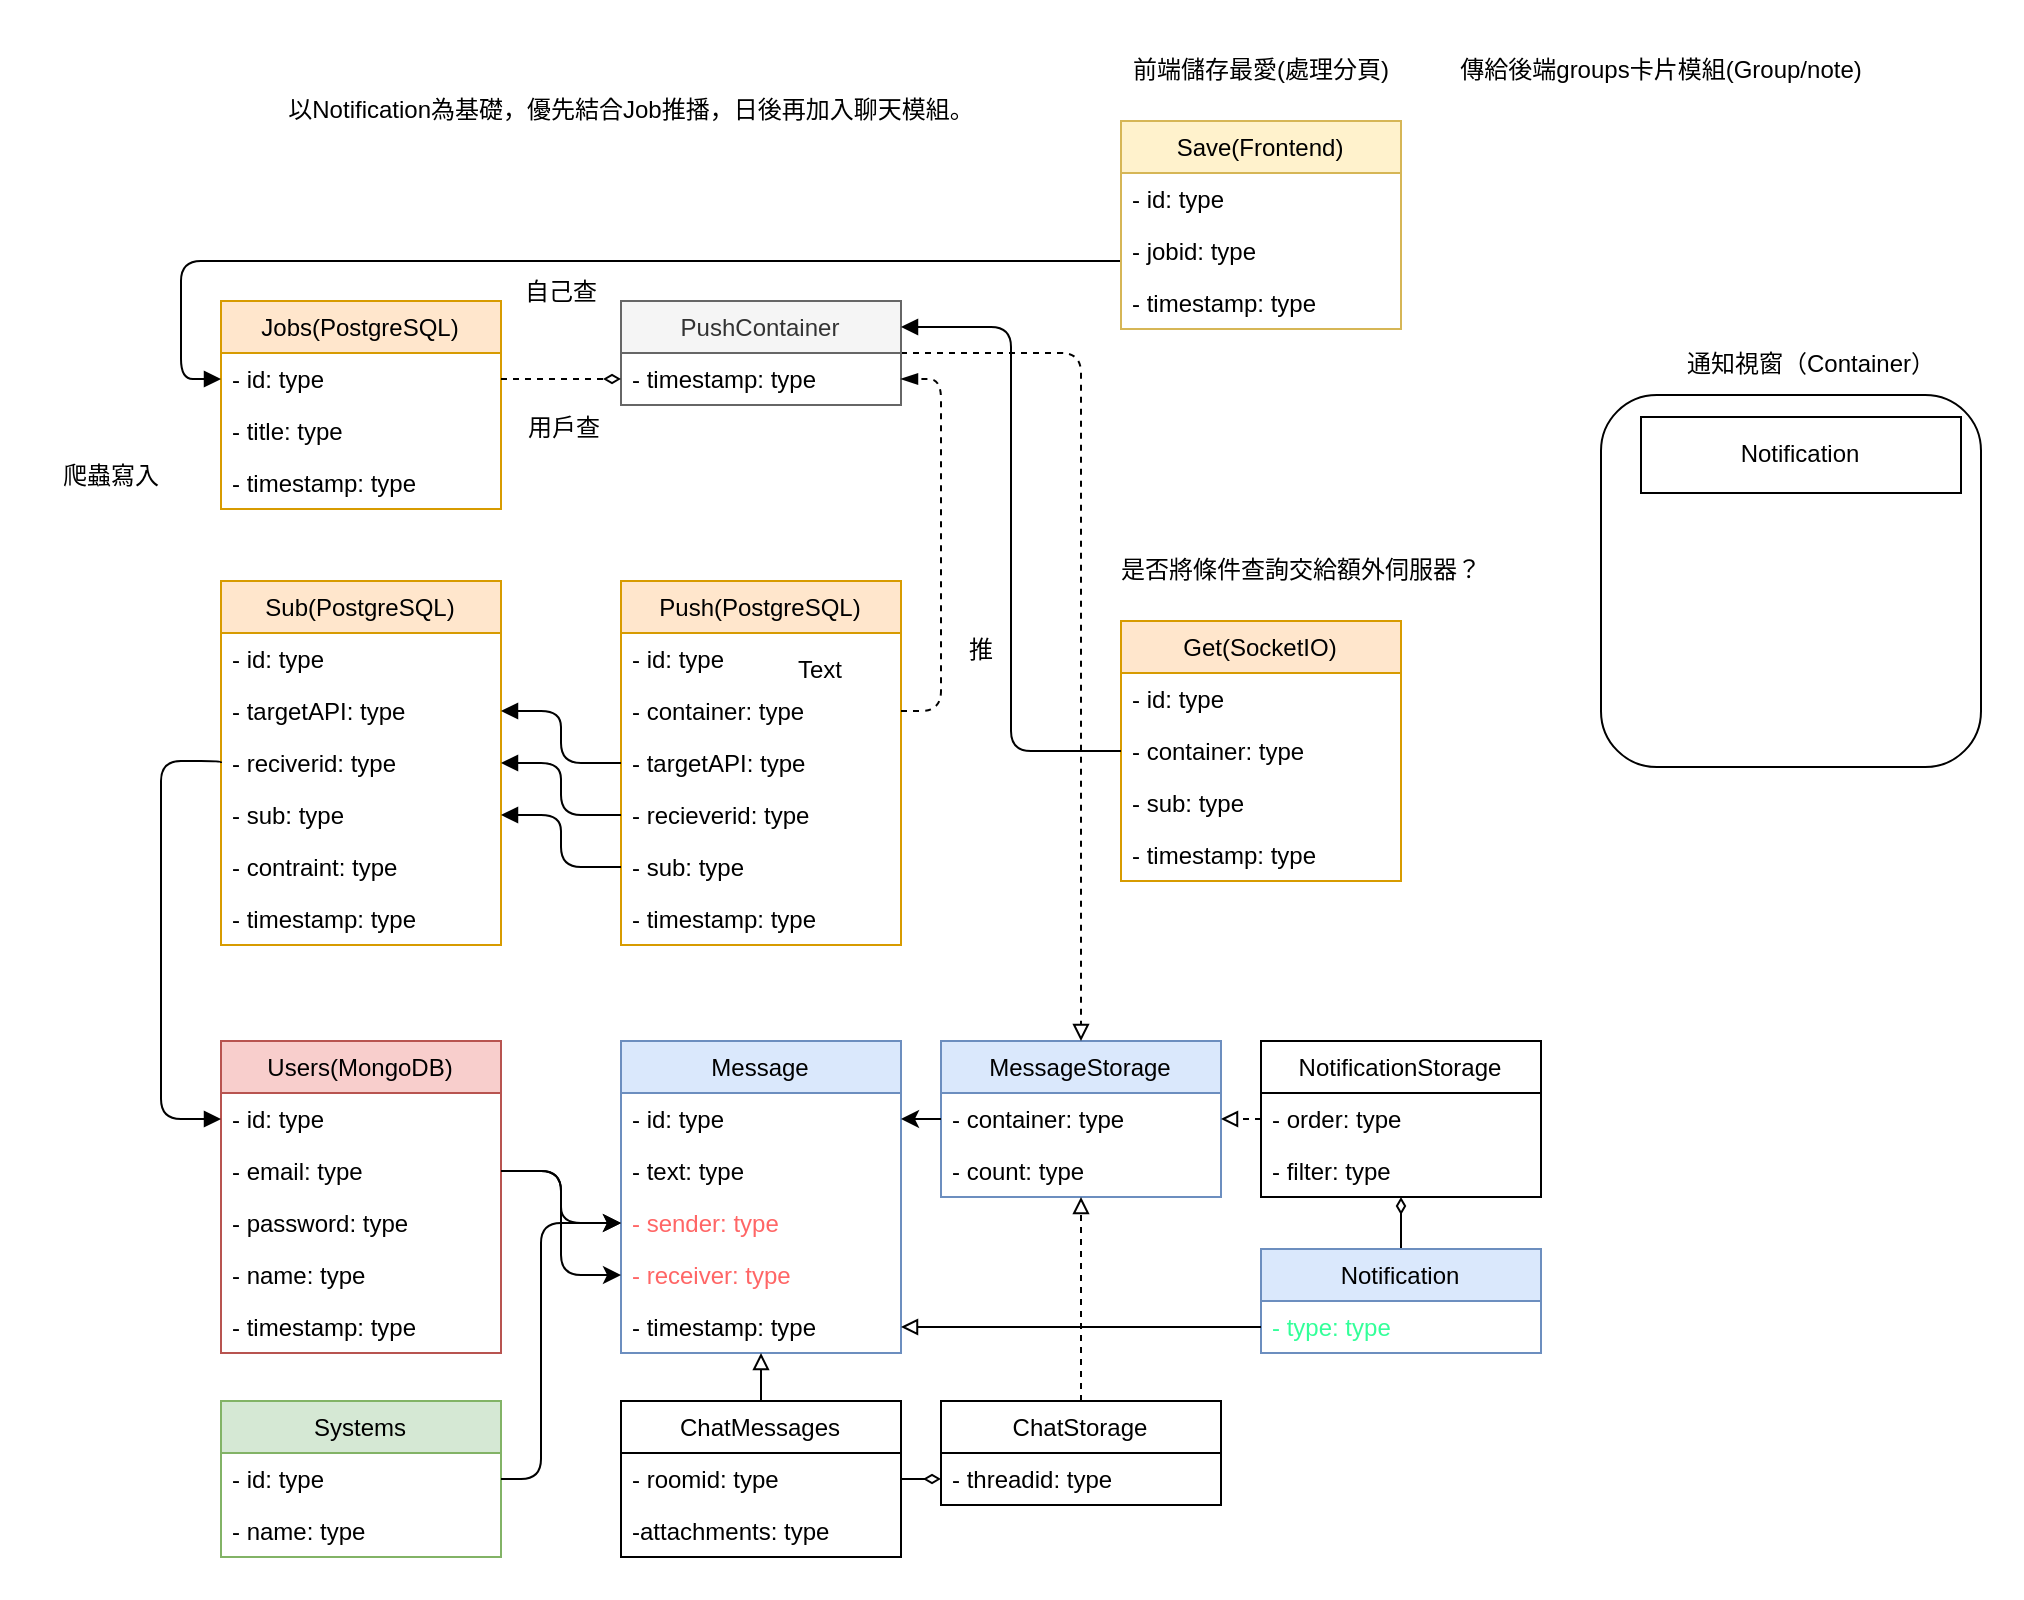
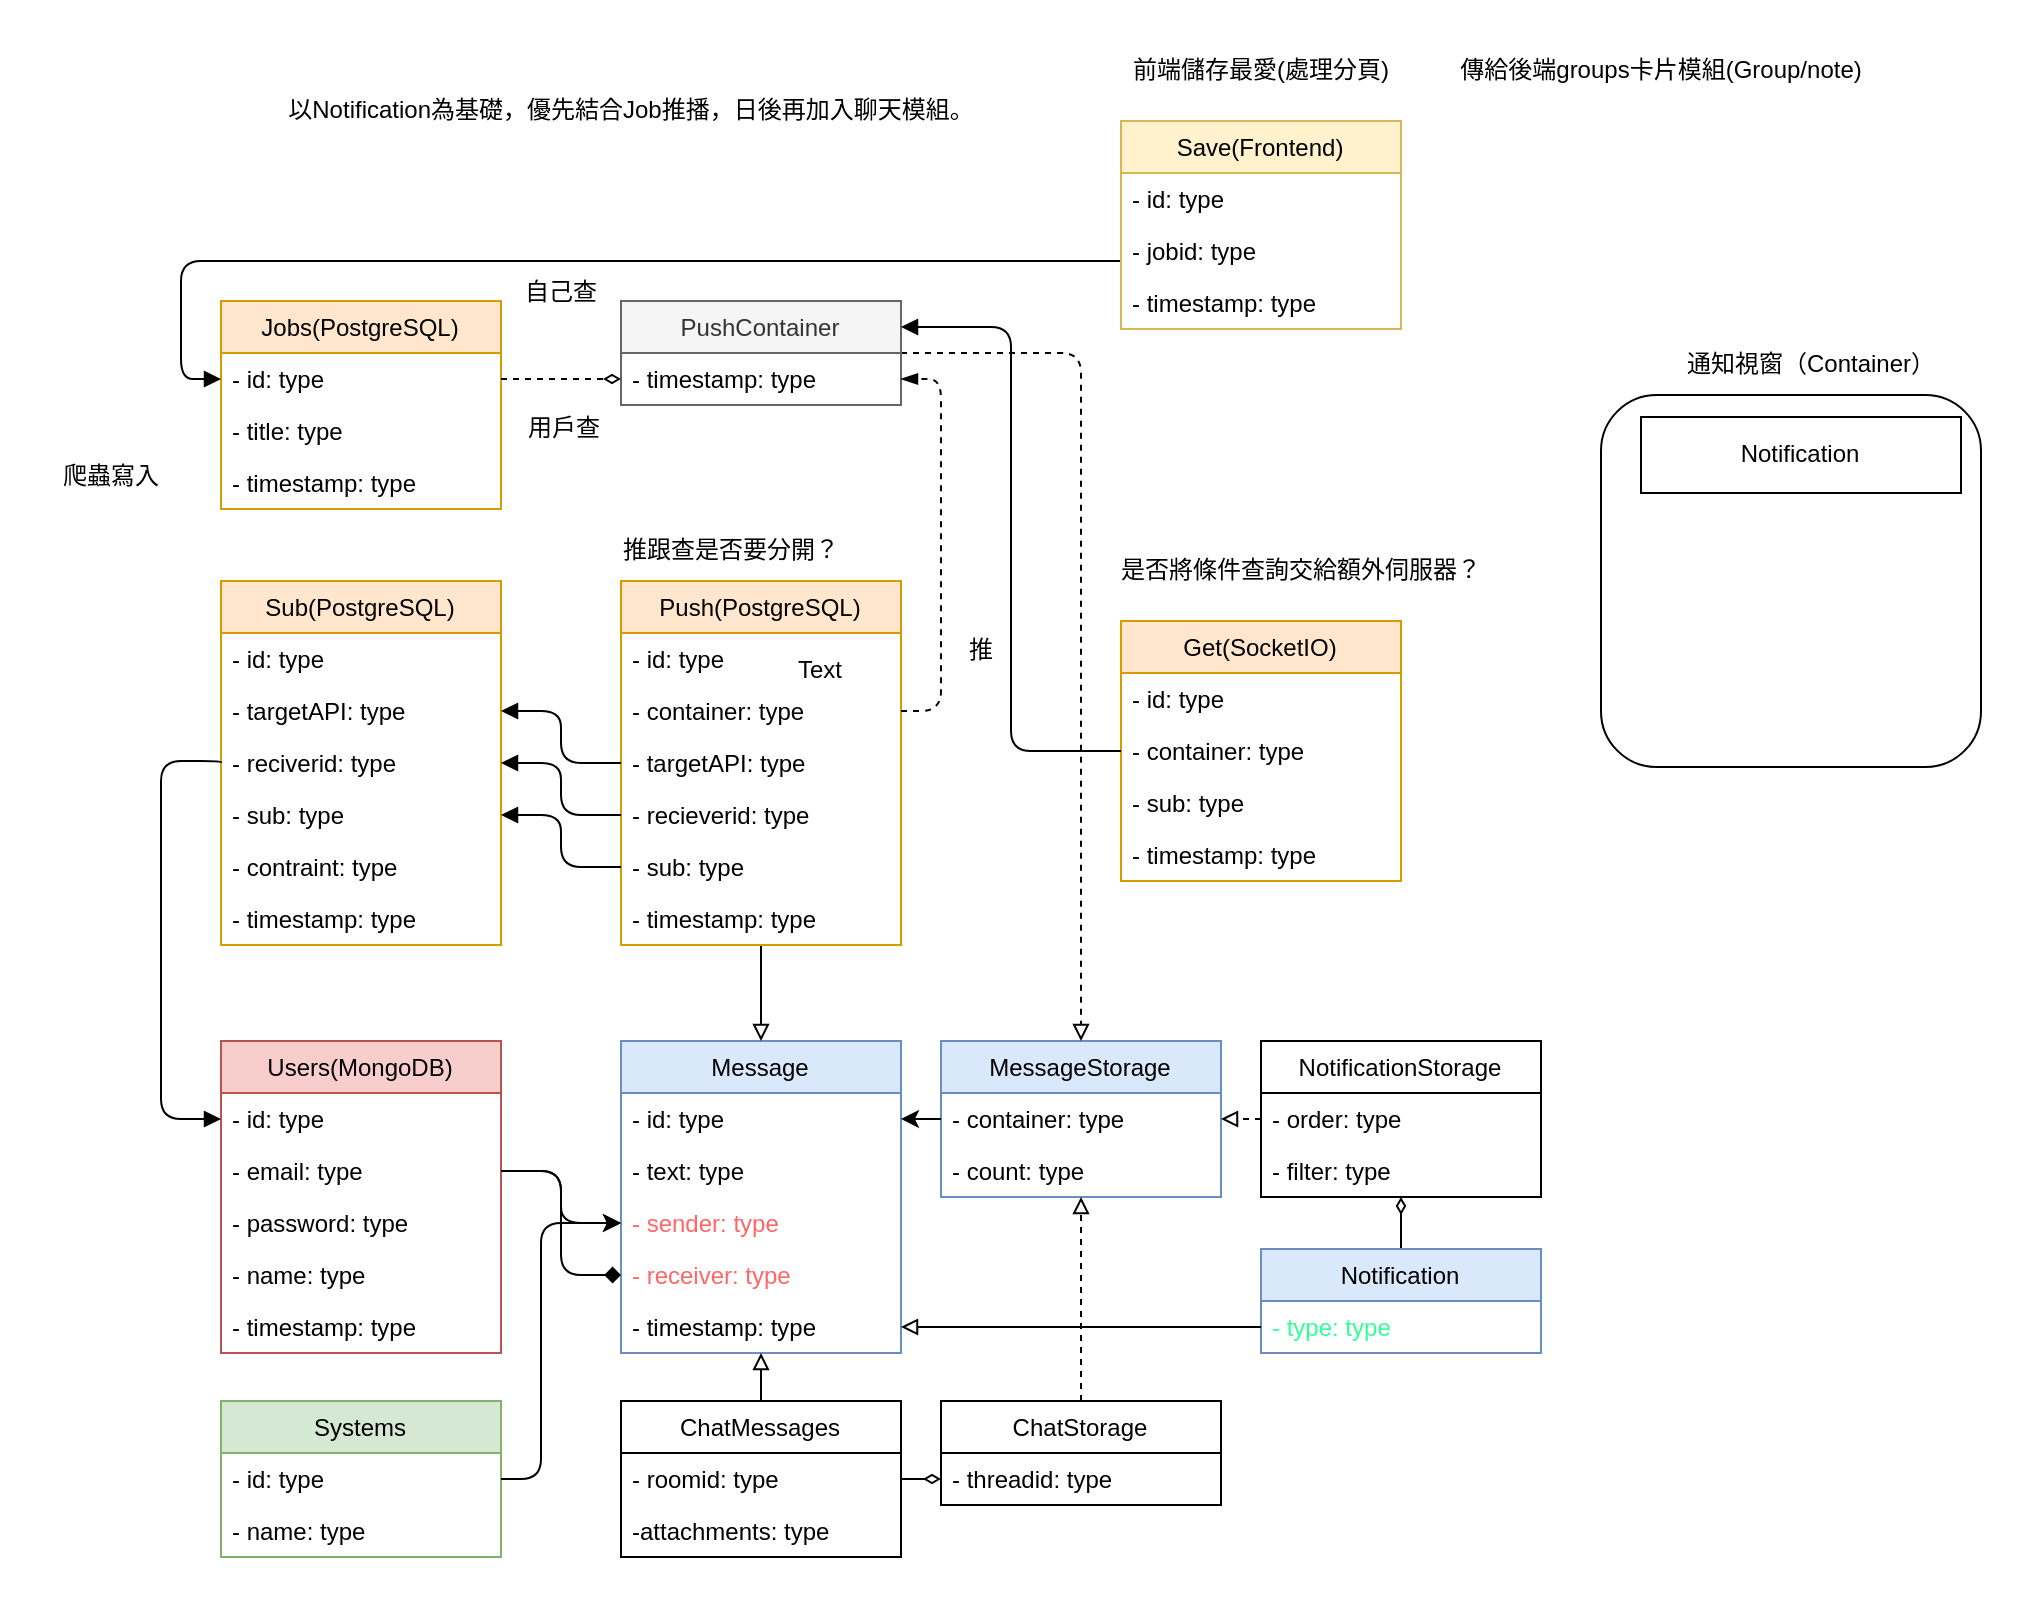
node "推跟查是否要分開？": added
edge "Push(PostgreSQL)" -> "Message": added
edge "- email: type" -> "- receiver: type": arrowhead classic -> diamond
